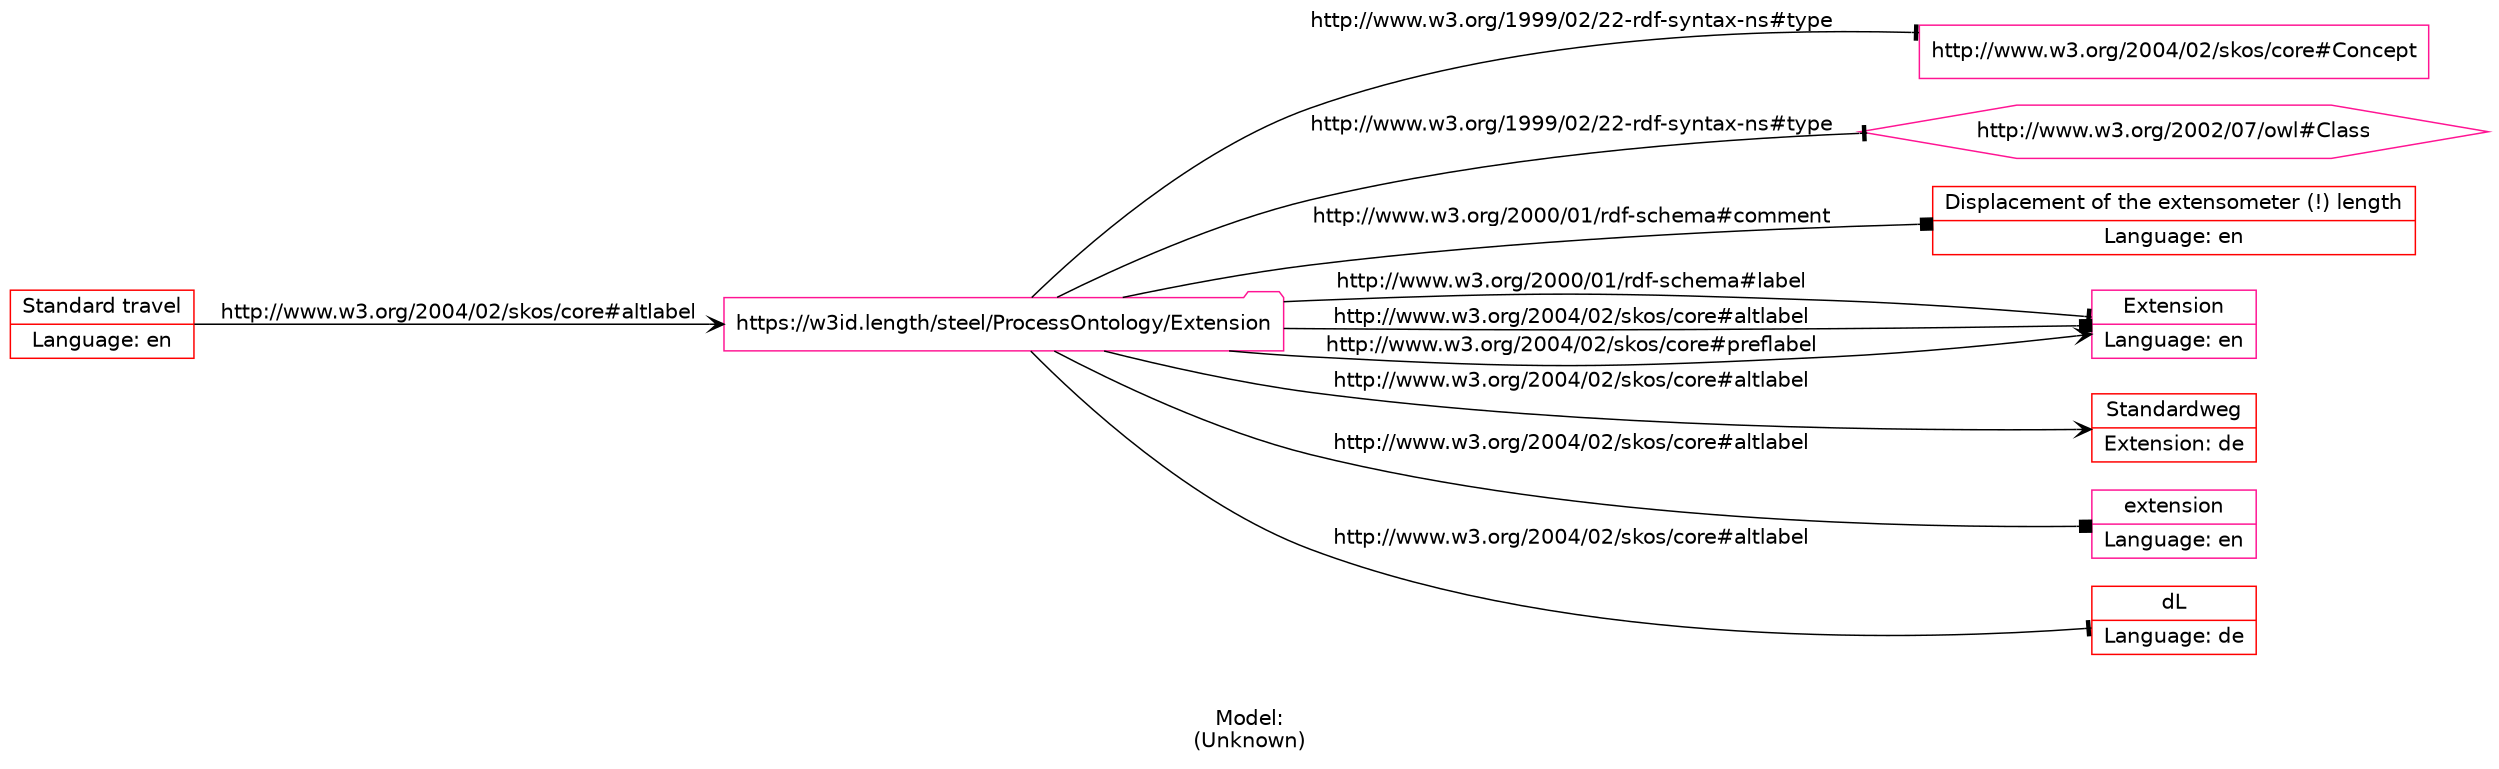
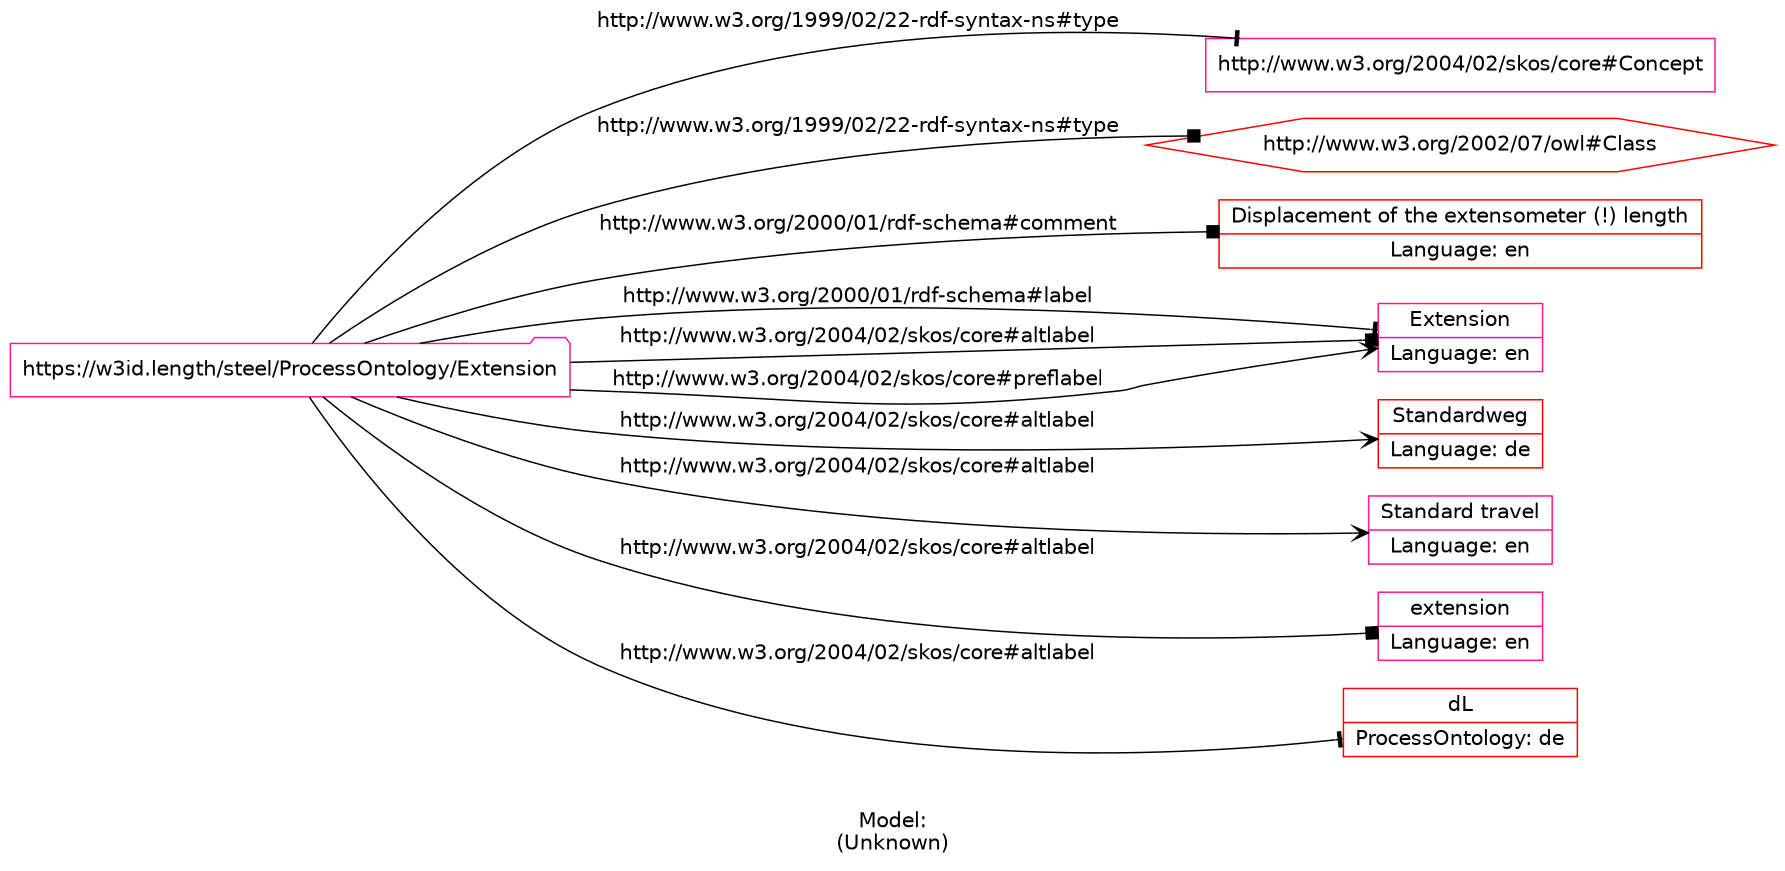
node "http://www.w3.org/2002/07/owl#Class": color deeppink -> red
edge "https://w3id.length/steel/ProcessOntology/Extension" -> "http://www.w3.org/2002/07/owl#Class": arrowhead tee -> box
node "Standard travel": color red -> deeppink
edge "Standard travel" -> "https://w3id.length/steel/ProcessOntology/Extension": reversed
node "Standardweg": text "Extension: de" -> "Language: de"
node "dL": text "Language: de" -> "ProcessOntology: de"
